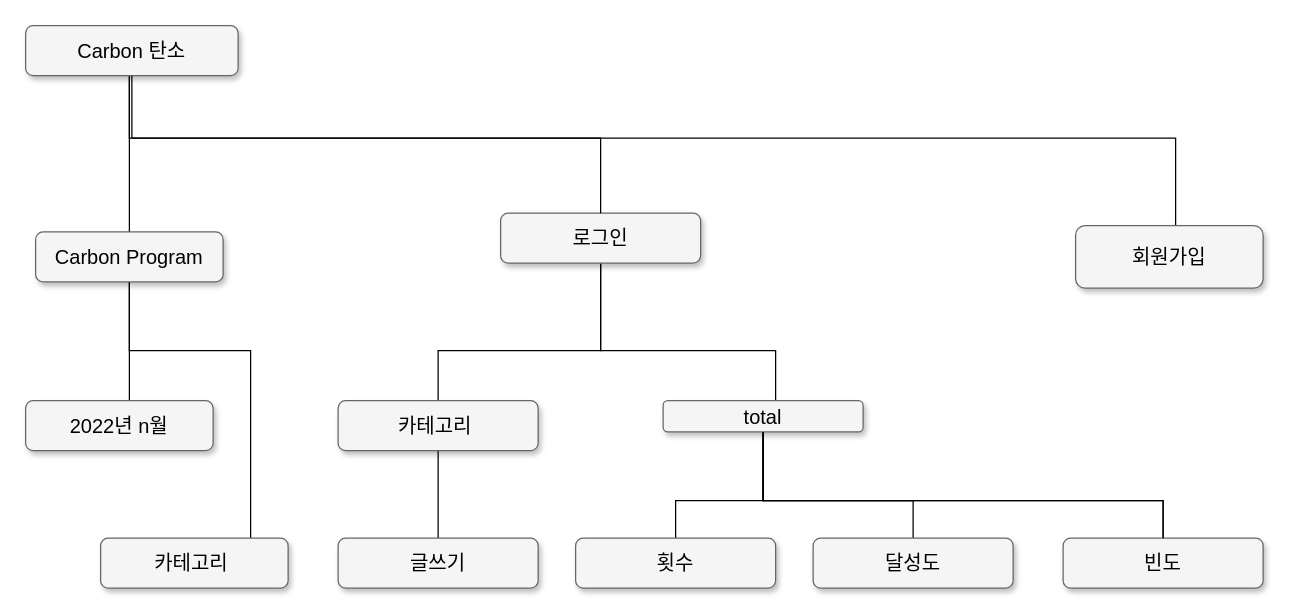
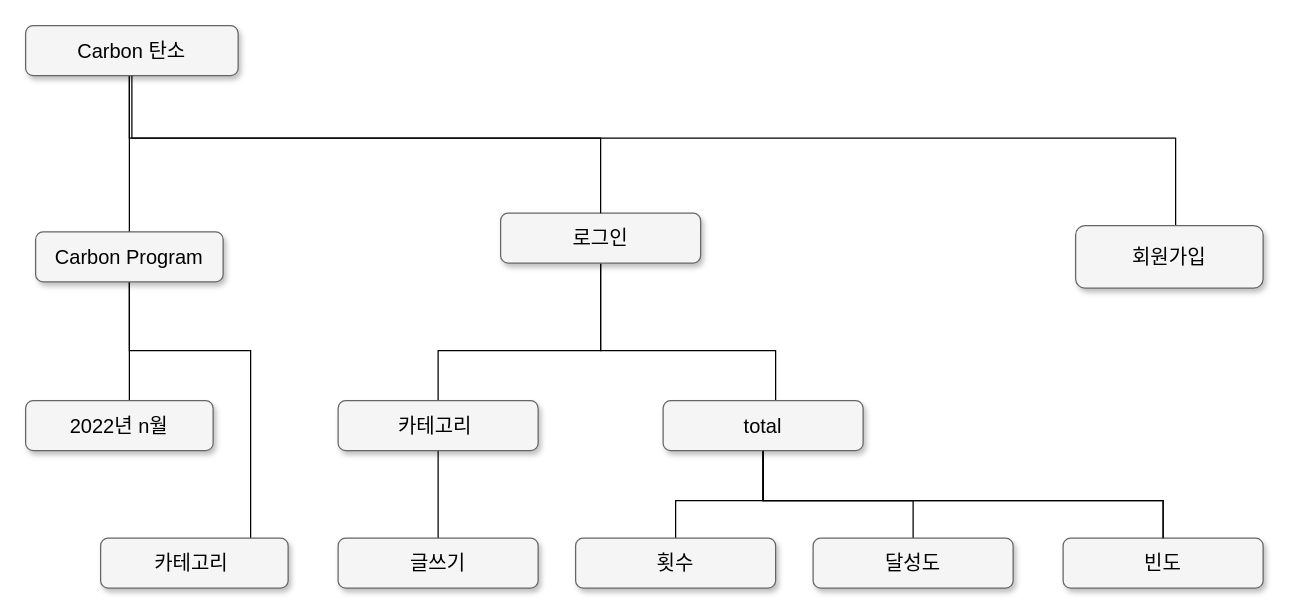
node "total": size 200x31 -> 200x50
